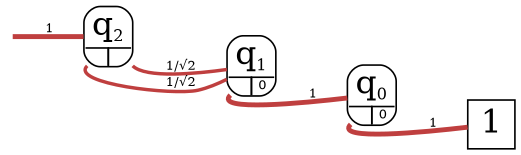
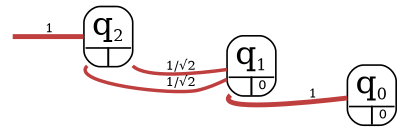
node "1": removed
